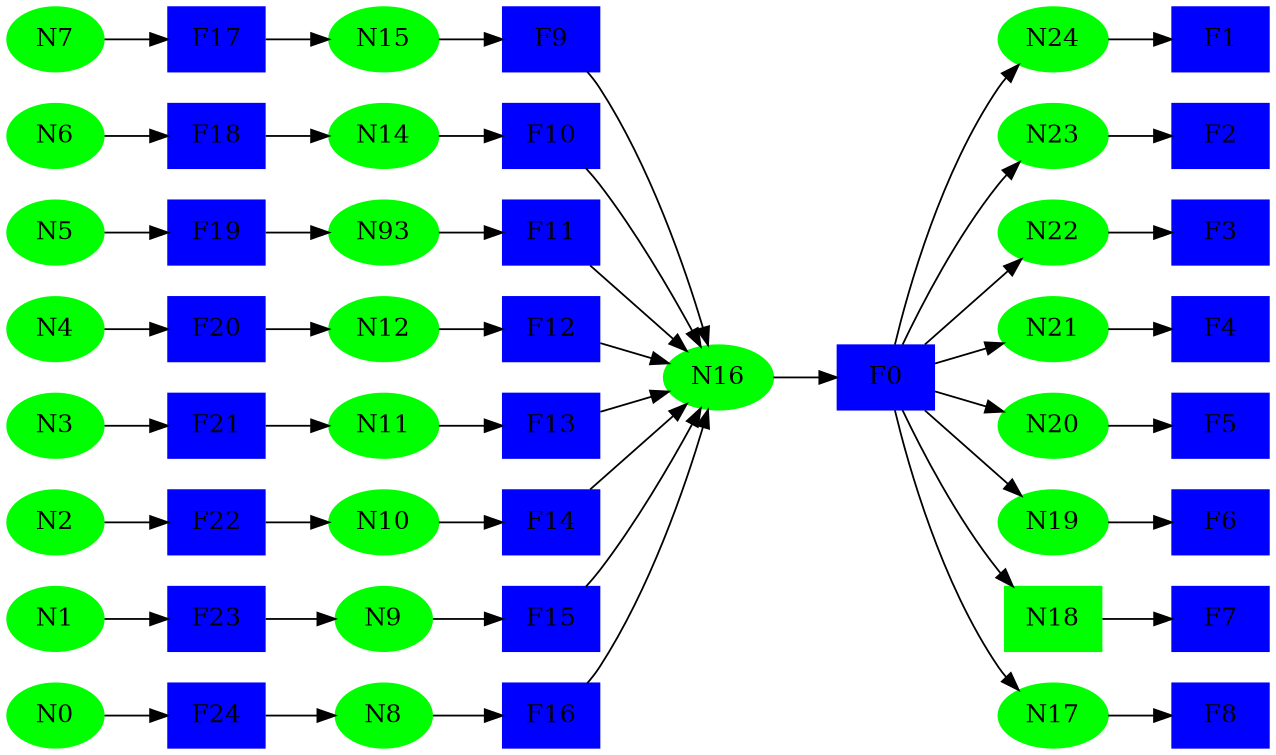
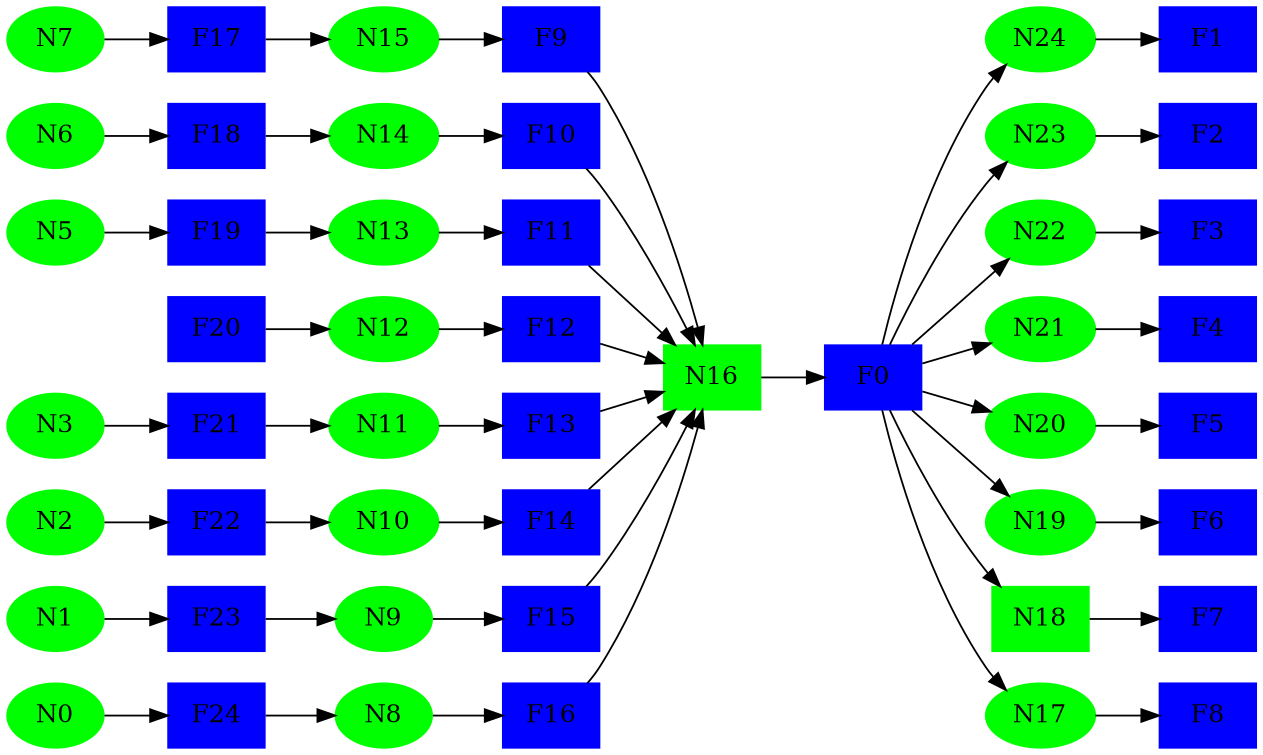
node "N93": label "N93" -> "N13"
node "N4": removed
node "N16": shape ellipse -> box
